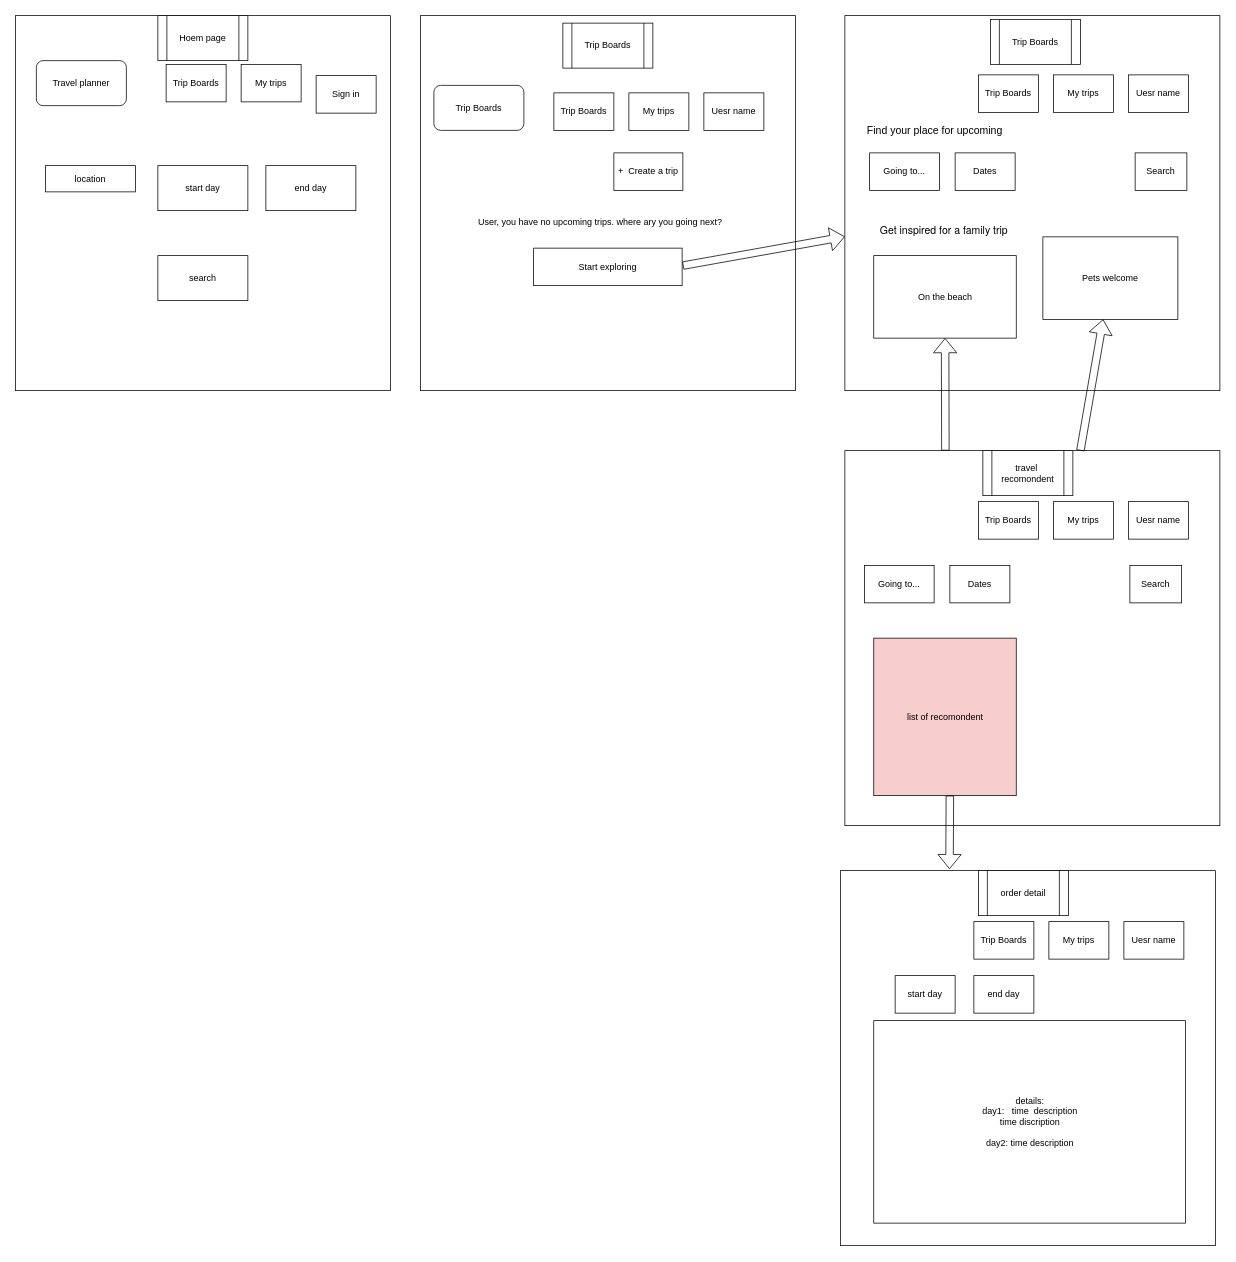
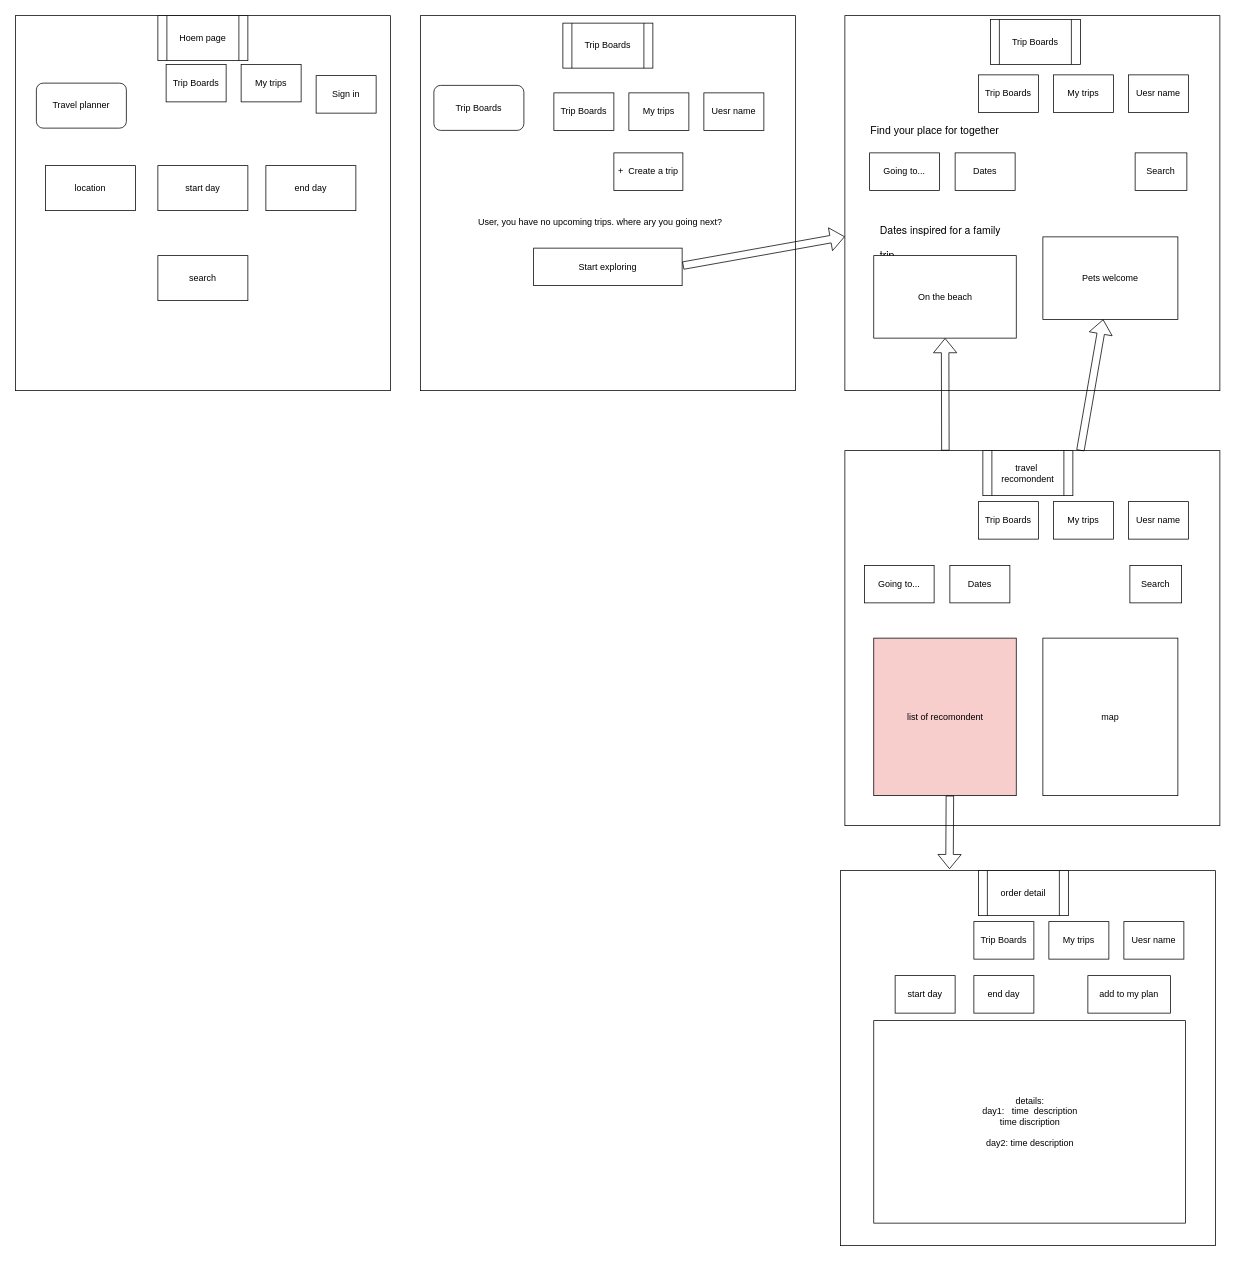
node "Travel planner": moved (81, 83) -> (81, 105)
node "Find your place for upcoming": label "Find your place for upcoming" -> "Find your place for together"
node "location": size 90x26 -> 90x45
node "Get inspired for a family trip": label "Get inspired for a family trip" -> "Dates inspired for a family trip"
node "map": added
node "add to my plan": added
